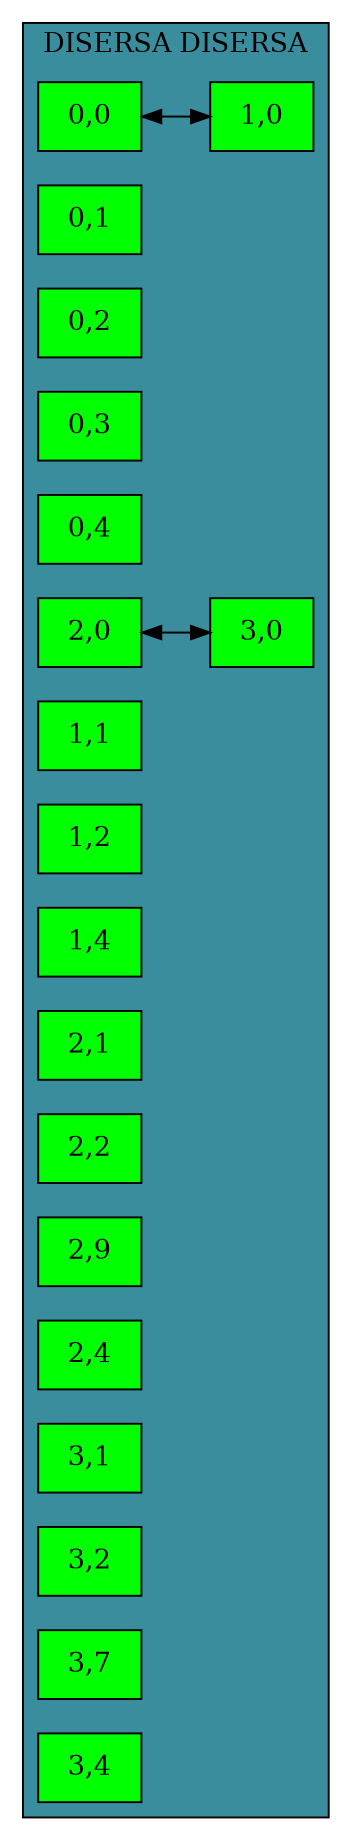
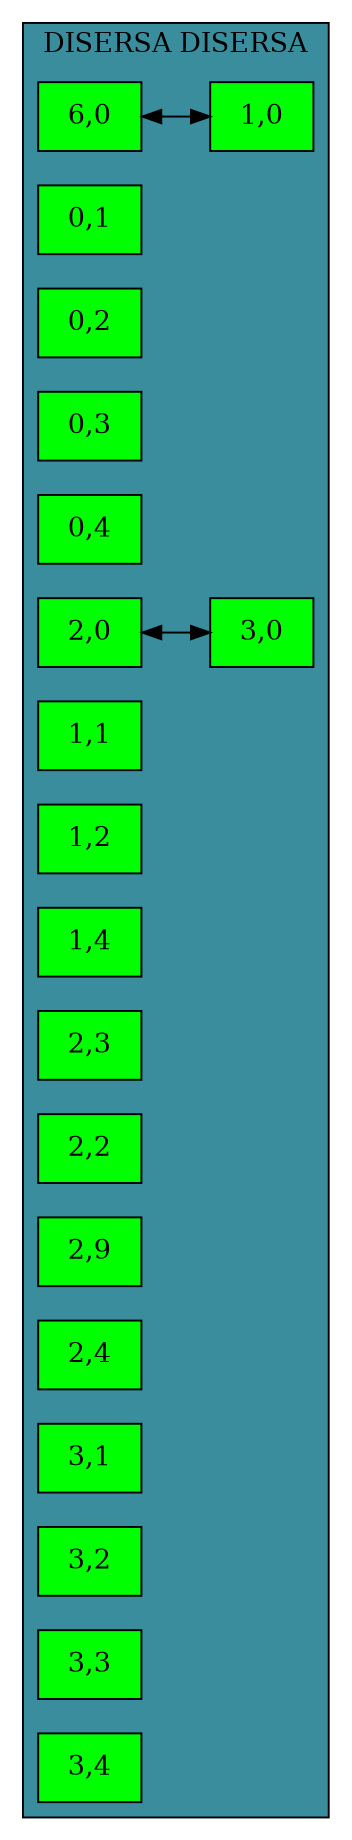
node "0,0": label "0,0" -> "6,0"
node "2,1": label "2,1" -> "2,3"
node "3,7": label "3,7" -> "3,3"
